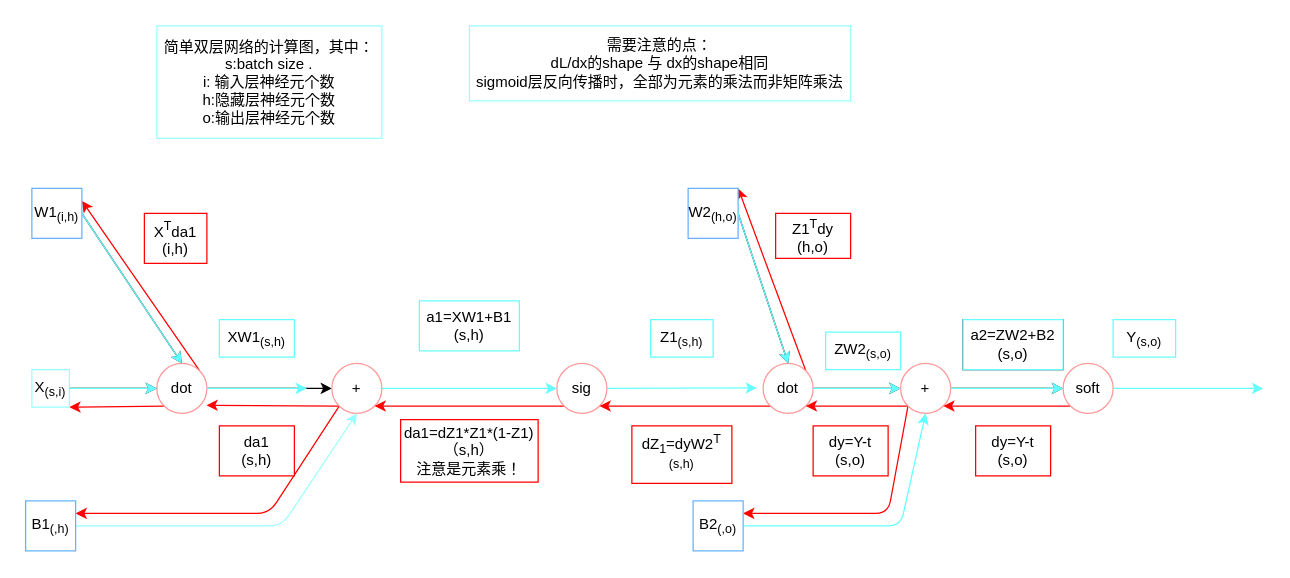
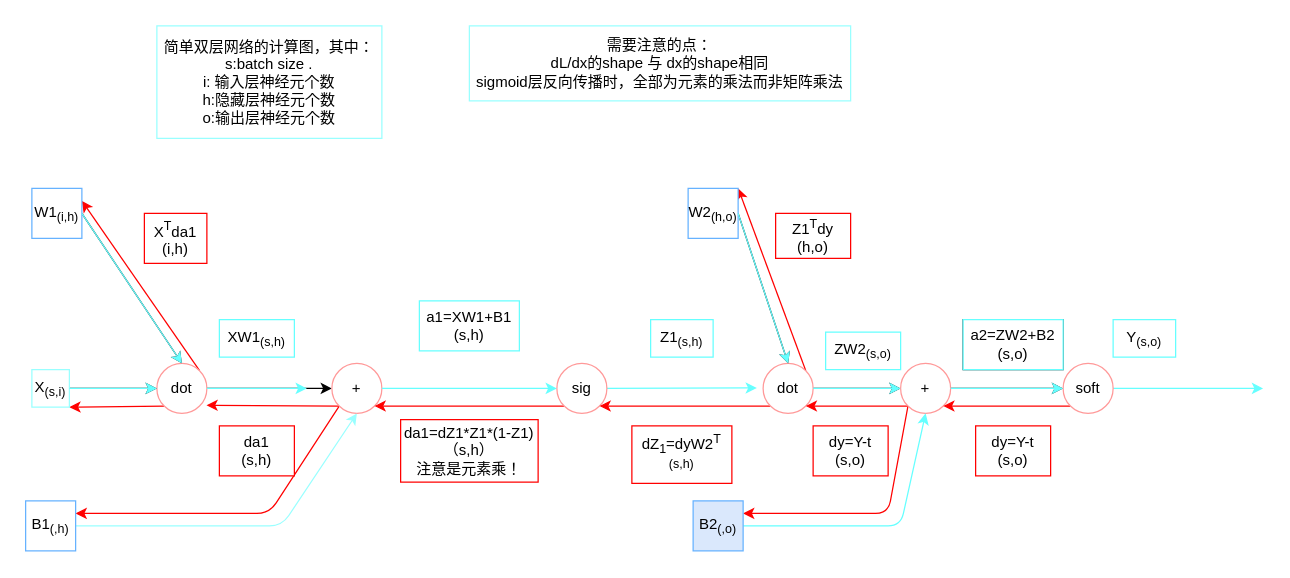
node "B2(,o)": fillcolor #ffffff -> #dae8fc
